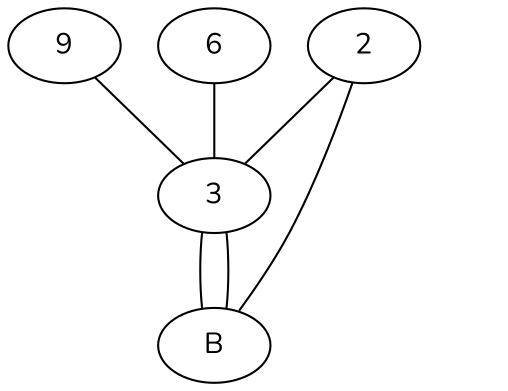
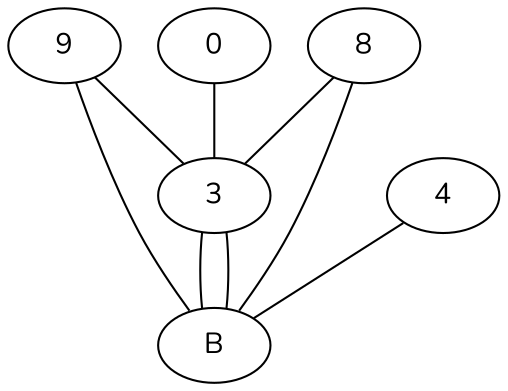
node "6": label "6" -> "0"
node "2": label "2" -> "8"
node "4": added
edge "9" -- "B": added
